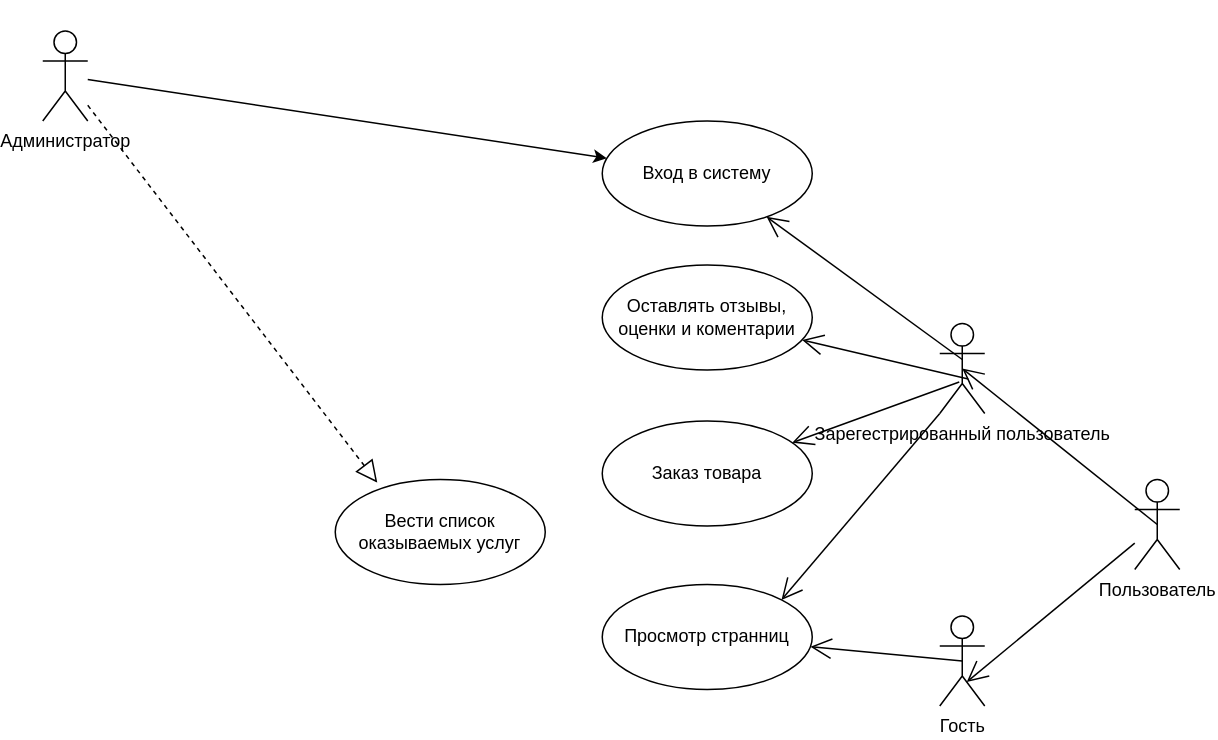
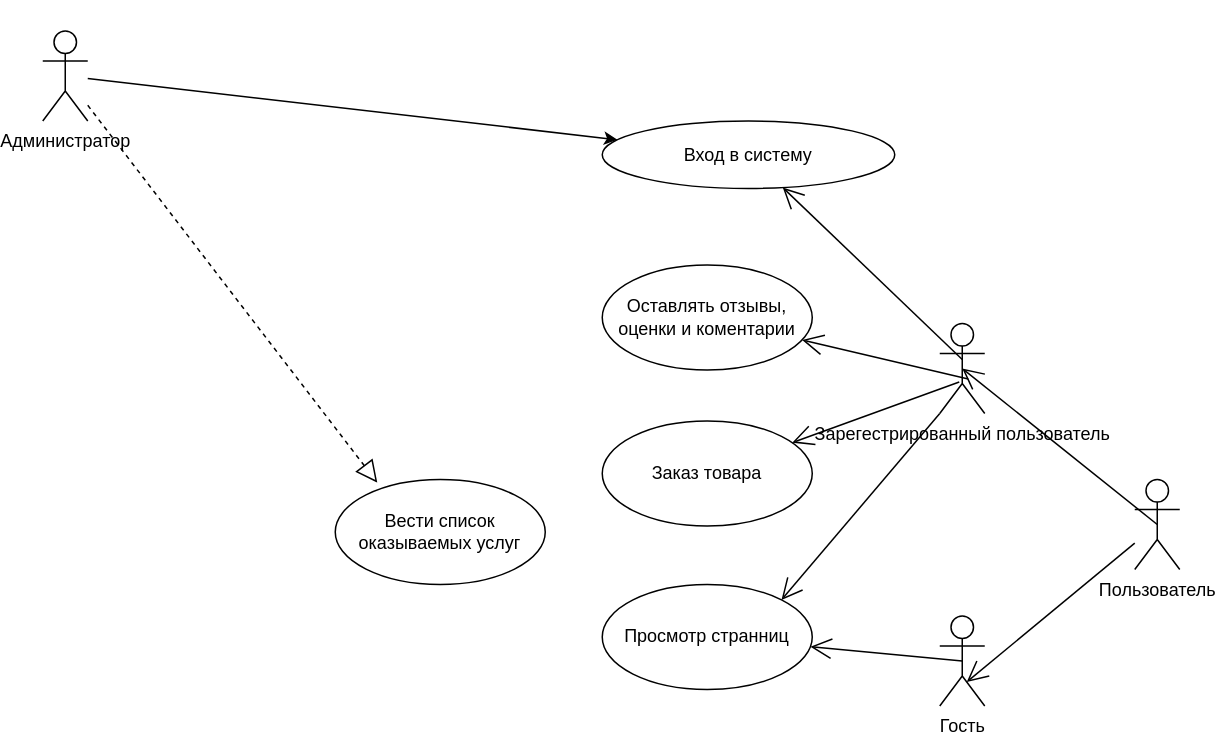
node "Вход в систему": size 210x105 -> 293x68
